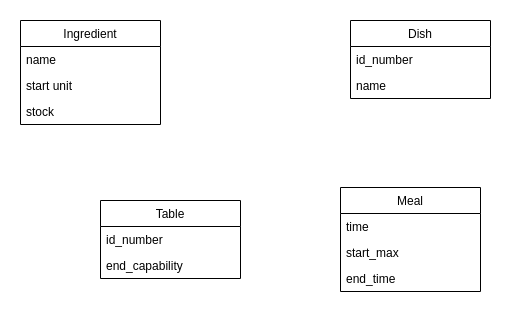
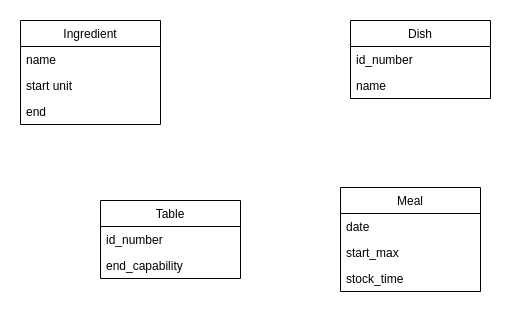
node "stock": label "stock" -> "end"
node "time": label "time" -> "date"
node "end_time": label "end_time" -> "stock_time"
